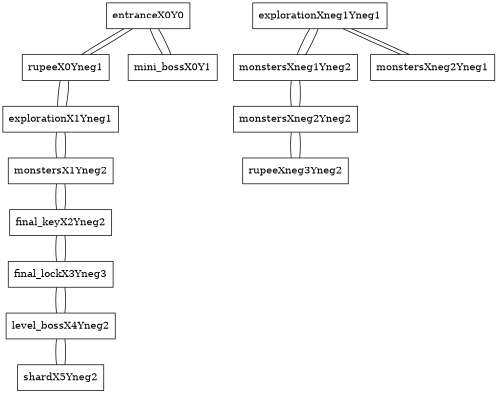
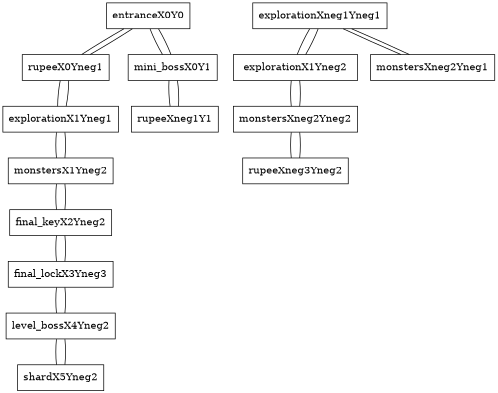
node "monstersXneg1Yneg2": label "monstersXneg1Yneg2" -> "explorationX1Yneg2"
node "rupeeXneg1Y1": added
